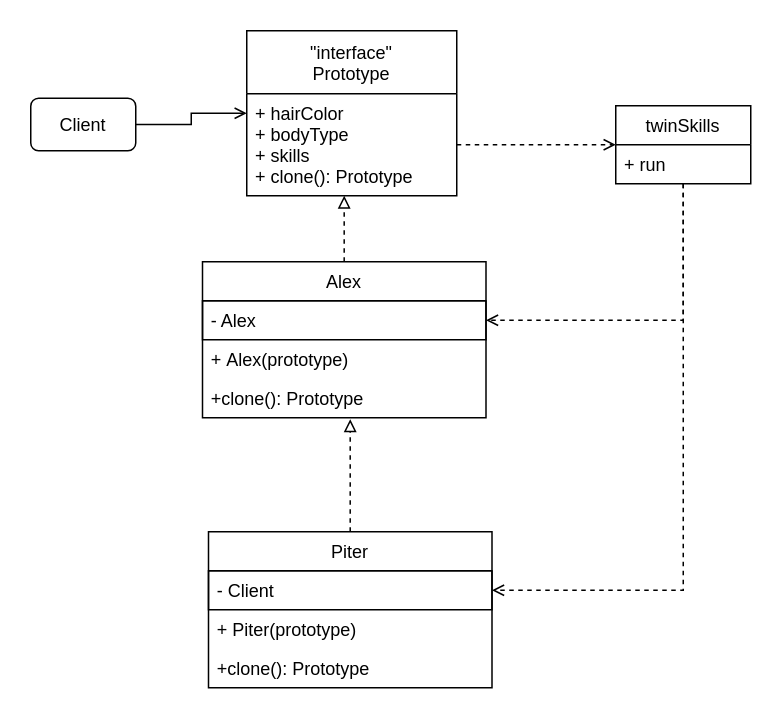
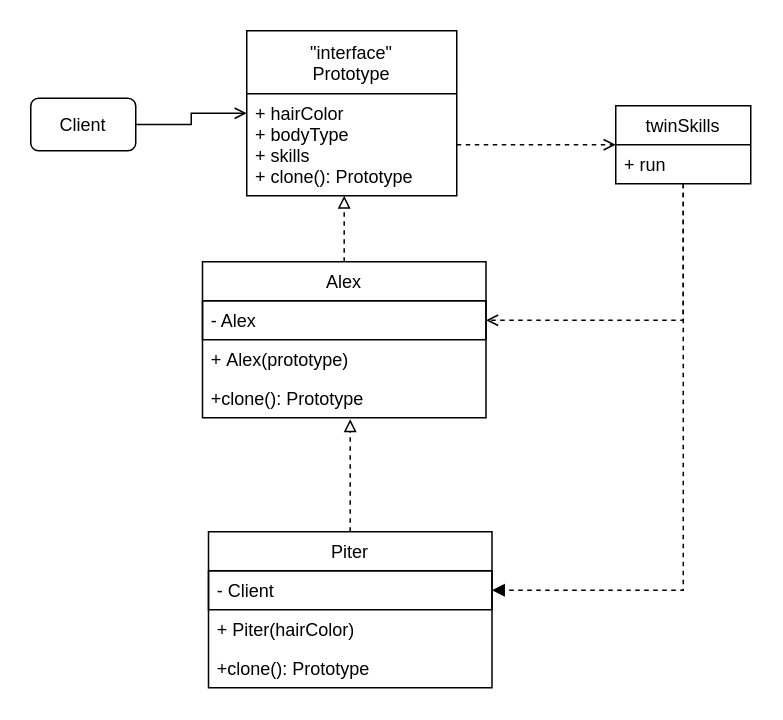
edge "twinSkills" -> "- Client": arrowhead open -> block
node "+ Piter(prototype)": label "+ Piter(prototype)" -> "+ Piter(hairColor)"
